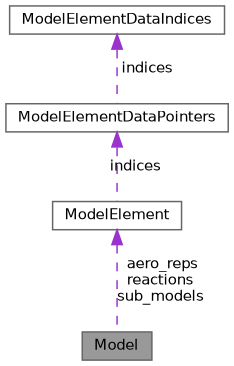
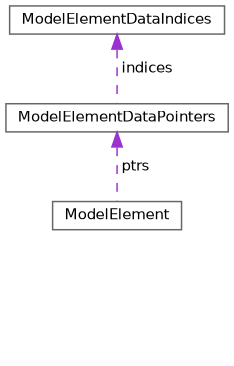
edge "ModelElement" -> "ModelElementDataPointers": label " indices" -> " ptrs"
node "Model": removed
